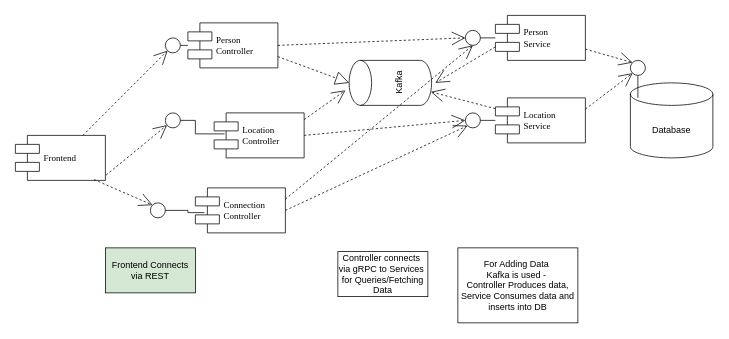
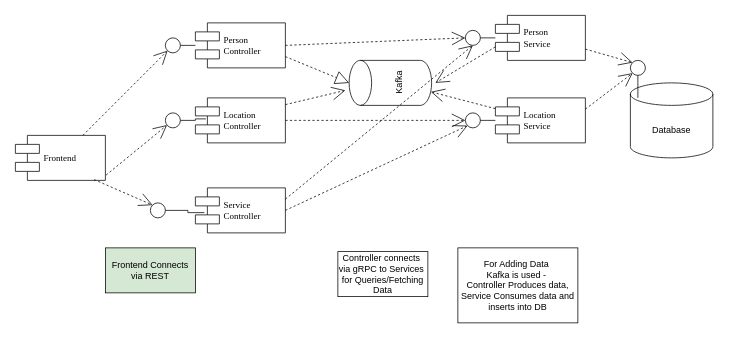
node "Person Controller": moved (233, 45) -> (240, 45)
node "Location Controller": moved (259, 135) -> (240, 120)
node "Connection Controller": label "Connection Controller" -> "Service Controller"
